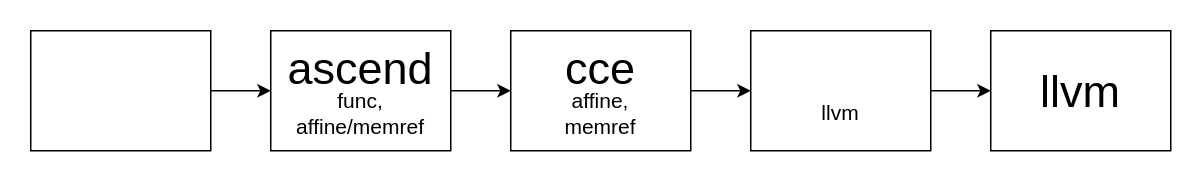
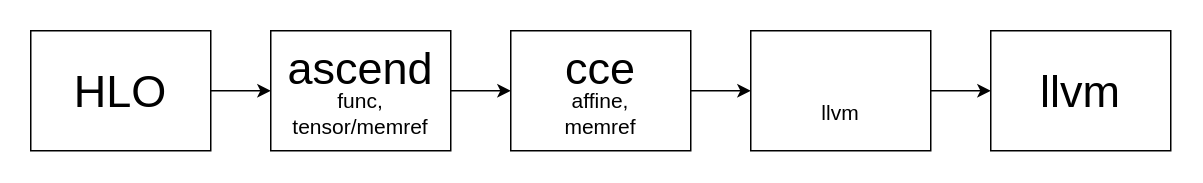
node "HLO": added
node "func, affine/memref": label "func, affine/memref" -> "func, tensor/memref"
